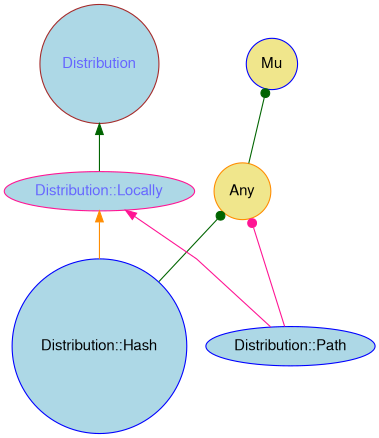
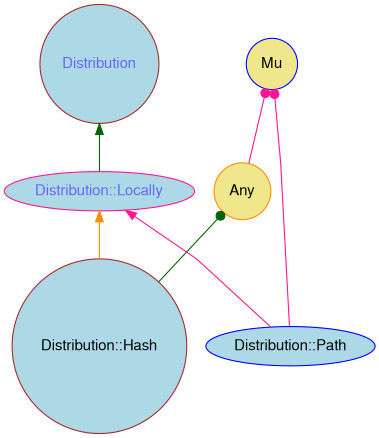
edge "Any" -> "Mu": color darkgreen -> deeppink
edge "Distribution::Path" -> "Any": now "Distribution::Path" -> "Mu"
node "Distribution::Hash": color blue -> brown
